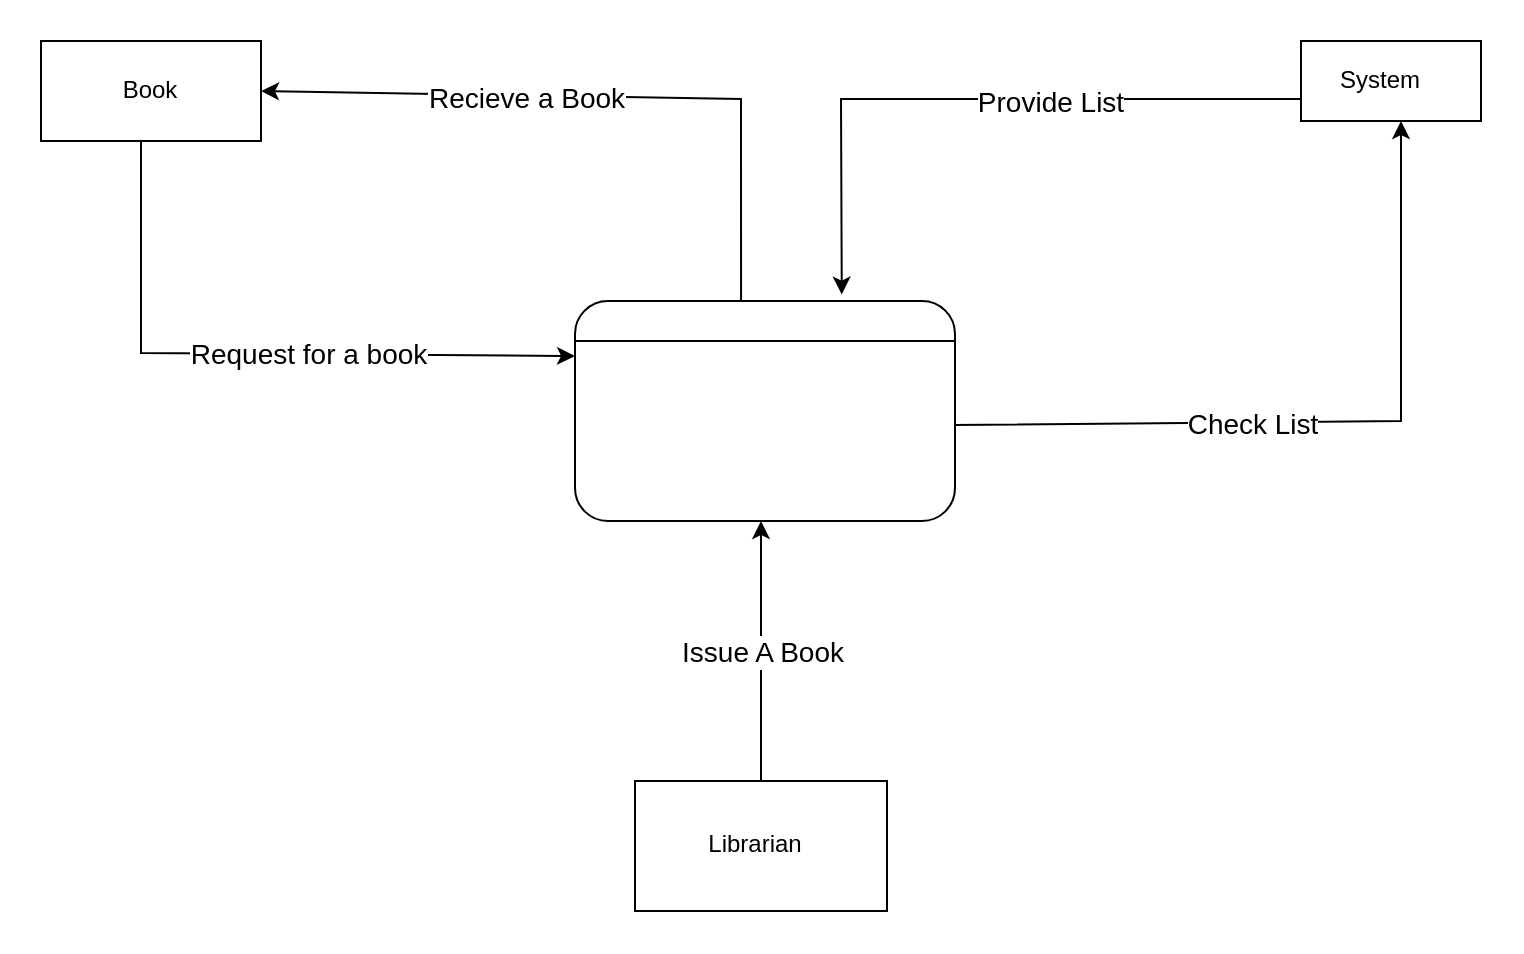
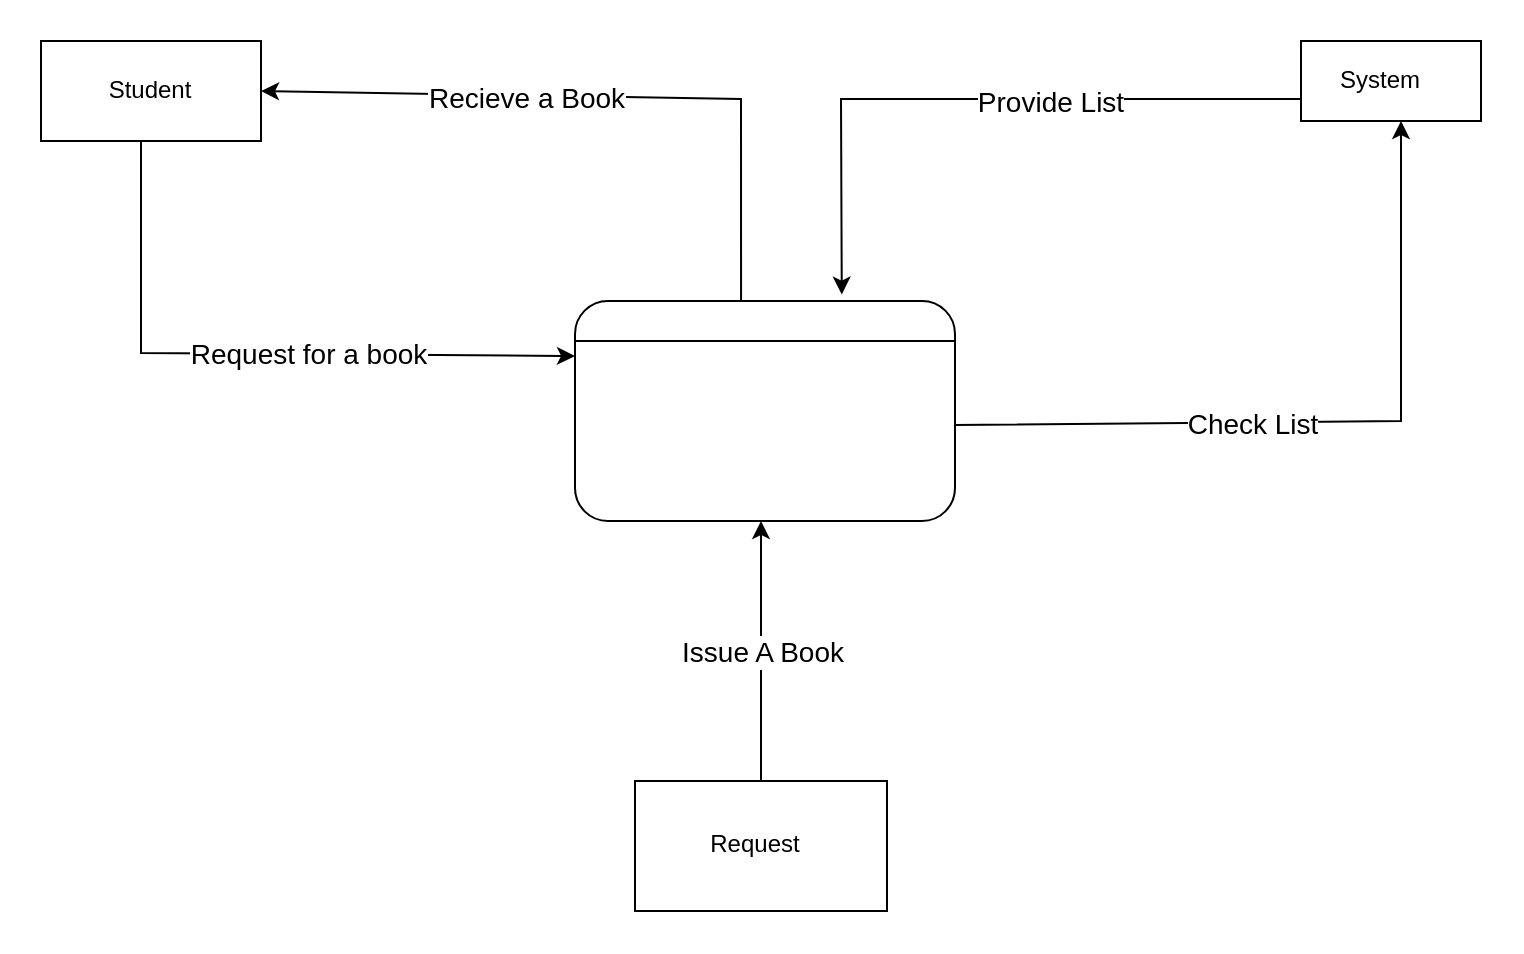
node "Book": label "Book" -> "Student"
node "Librarian": label "Librarian" -> "Request"
